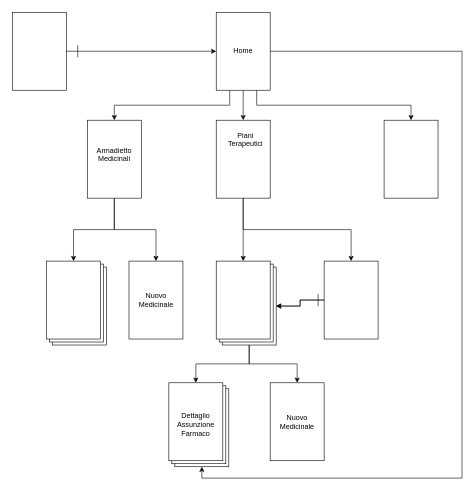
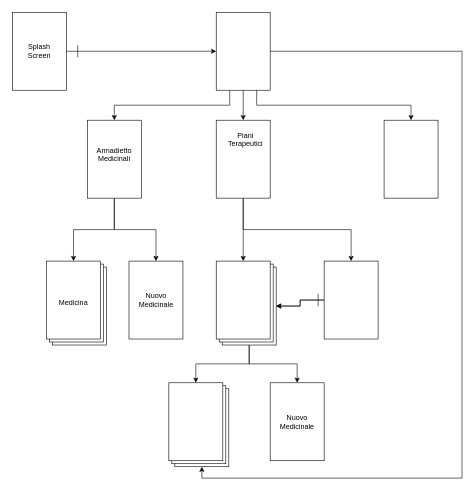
node "Splash Screen": added
node "Home": removed
node "Medicina": added
node "Dettaglio Assunzione Farmaco": removed
